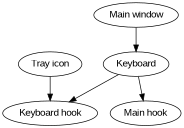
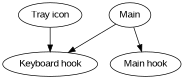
node "Main window": removed
node "Keyboard": label "Keyboard" -> "Main"
